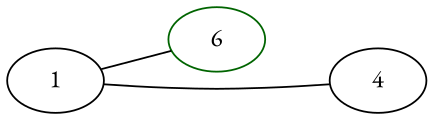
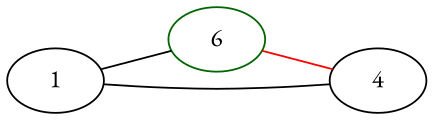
edge "6" -- "4": added
